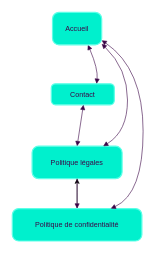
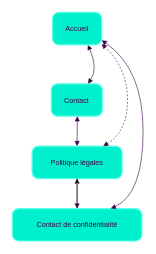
node "Contact": size 63x21 -> 51x32
edge "Accueil" -- "Politique légales": style solid -> dashed
node "Politique de confidentialité": label "Politique de confidentialité" -> "Contact de confidentialité"
